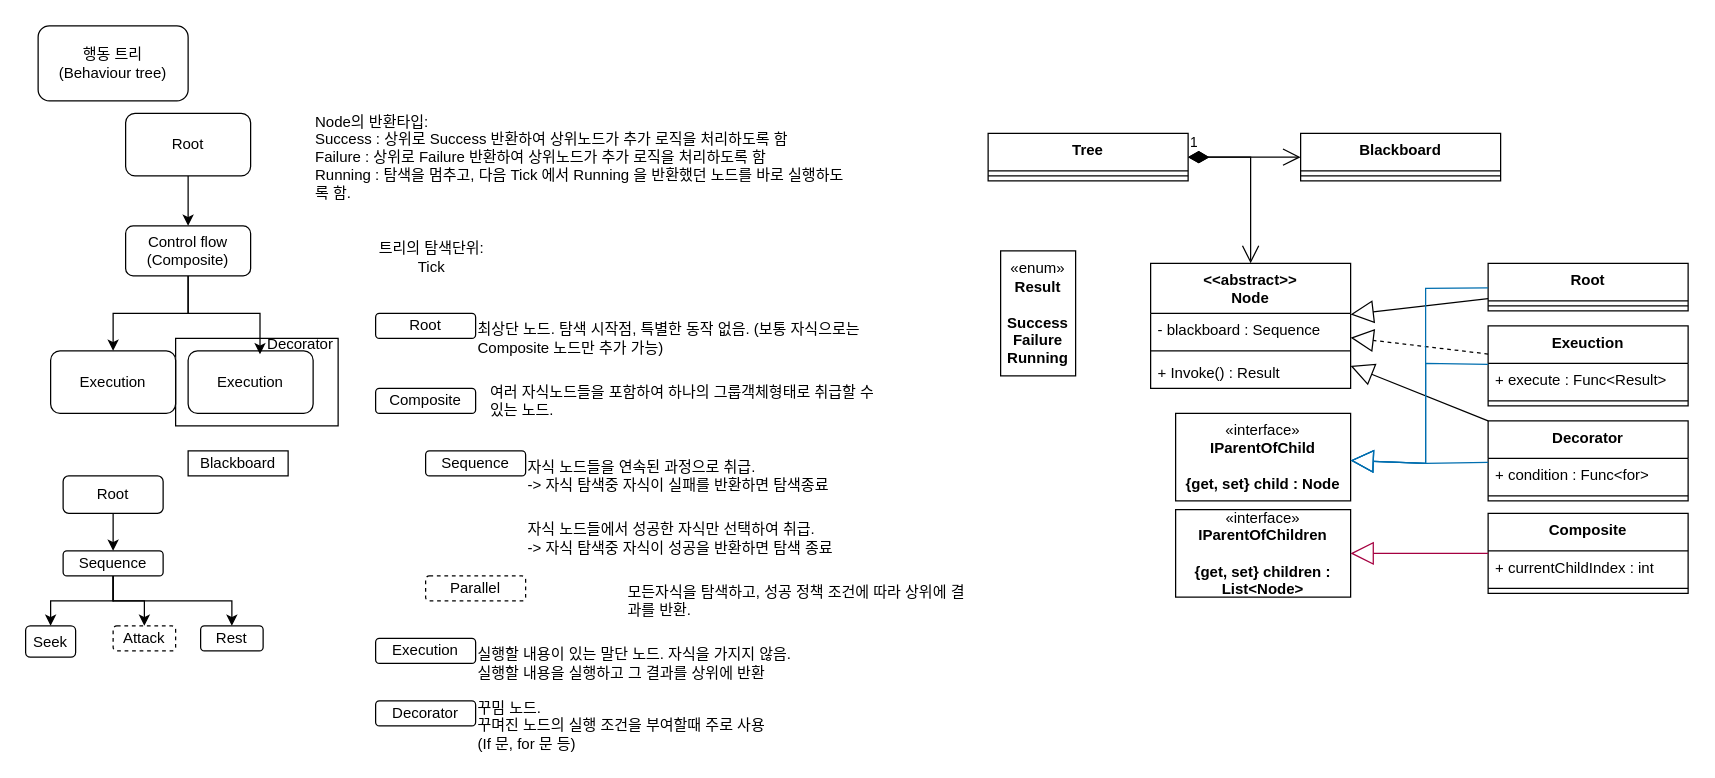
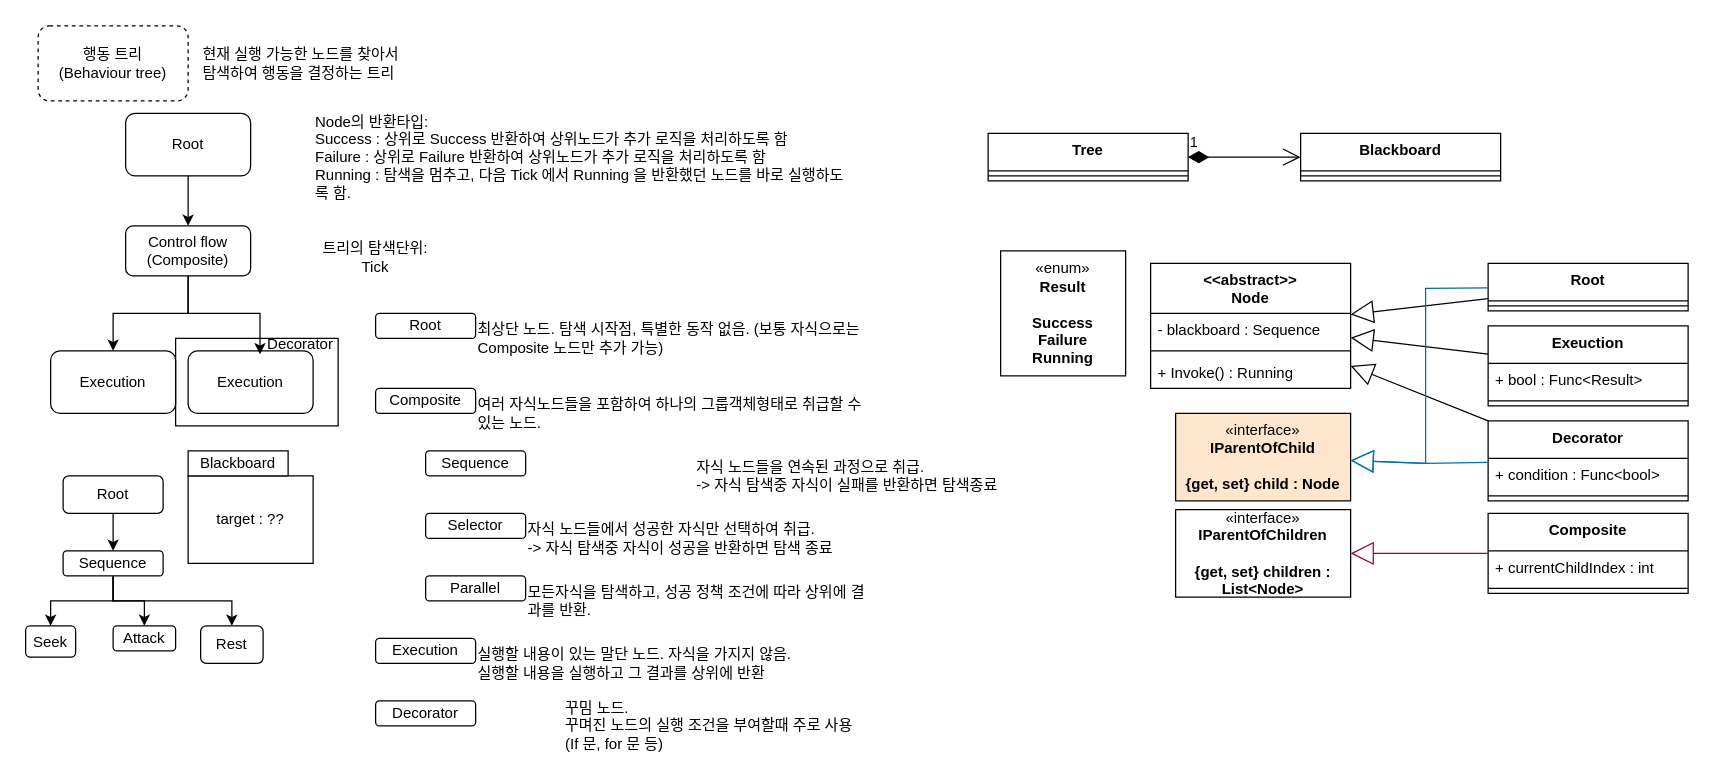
node "행동 트리 (Behaviour tree)": style solid -> dashed
node "현재 실행 가능한 노드를 찾아서 탐색하여 행동을 결정하는 트리": added
edge "Tree" -- "<<abstract>> Node": removed, label "1"
node "트리의 탐색단위: Tick": moved (432, 257) -> (376, 257)
node "«enum» Result Success Failure Running": size 75x125 -> 125x125
edge "Exeuction" -> "<<abstract>> Node": style dashed -> solid
edge "Exeuction" -> "«interface» IParentOfChild {get, set} child : Node": removed
node "+ Invoke() : Result": label "+ Invoke() : Result" -> "+ Invoke() : Running"
node "+ execute : Func<Result>": label "+ execute : Func<Result>" -> "+ bool : Func<Result>"
node "여러 자식노드들을 포함하여 하나의 그룹객체형태로 취급할 수 있는 노드.": moved (688, 401) -> (676, 413)
node "«interface» IParentOfChild {get, set} child : Node": fillcolor #ffffff -> #ffe6cc
node "자식 노드들을 연속된 과정으로 취급. -> 자식 탐색중 자식이 실패를 반환하면 탐색종료": moved (701, 476) -> (869, 476)
node "+ condition : Func<for>": label "+ condition : Func<for>" -> "+ condition : Func<bool>"
node "target : ??": added
node "Selector": added
node "Parallel": style dashed -> solid
node "모든자식을 탐색하고, 성공 정책 조건에 따라 상위에 결과를 반환.": moved (801, 601) -> (701, 601)
node "Attack": style dashed -> solid
node "Rest": size 63x25 -> 63x38
node "꾸밈 노드. 꾸며진 노드의 실행 조건을 부여할때 주로 사용 (If 문, for 문 등)": moved (676, 726) -> (763, 726)
